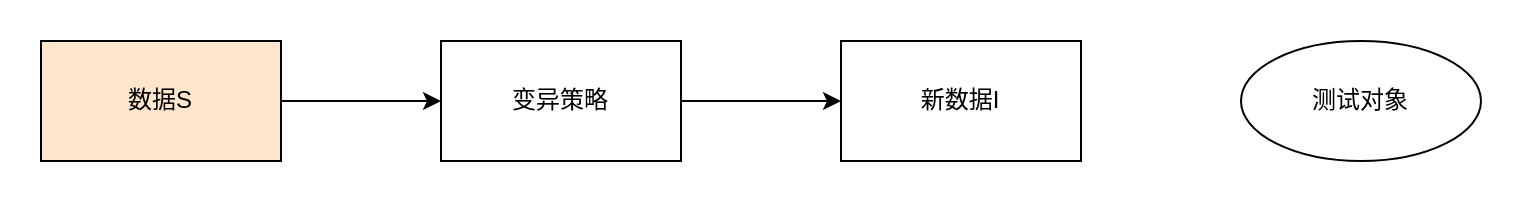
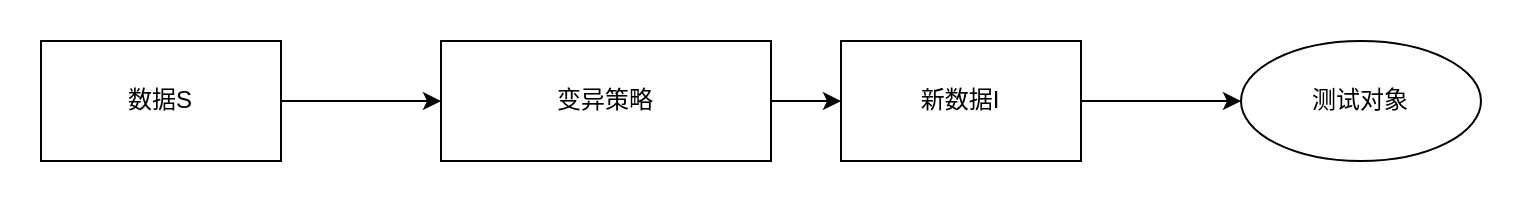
node "数据S": fillcolor #ffe6cc -> #ffffff
node "变异策略": size 240x120 -> 330x120
edge "新数据I" -> "测试对象": added
